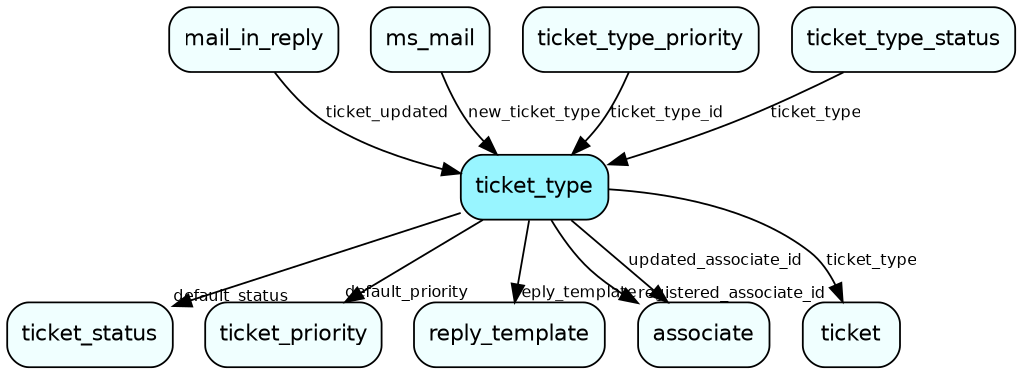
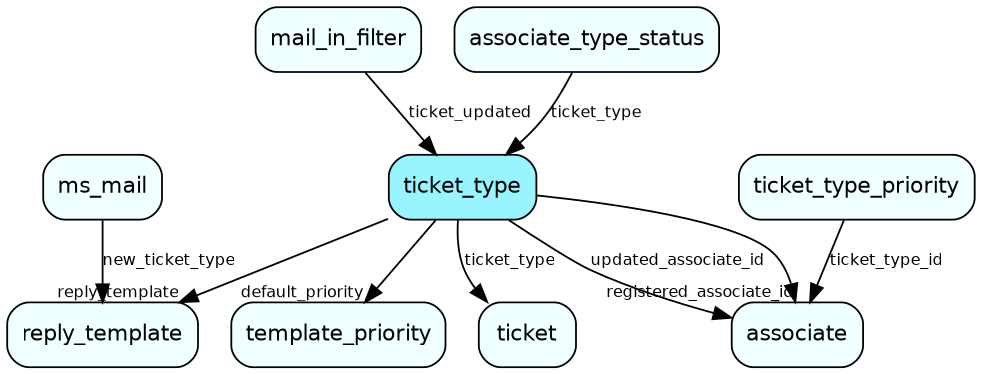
node "mail_in_reply": label "mail_in_reply" -> "mail_in_filter"
node "ticket_type_status": label "ticket_type_status" -> "associate_type_status"
edge "ms_mail" -> "ticket_type": now "ms_mail" -> "reply_template"
edge "ticket_type_priority" -> "ticket_type": now "ticket_type_priority" -> "associate"
node "ticket_status": removed
node "ticket_priority": label "ticket_priority" -> "template_priority"
